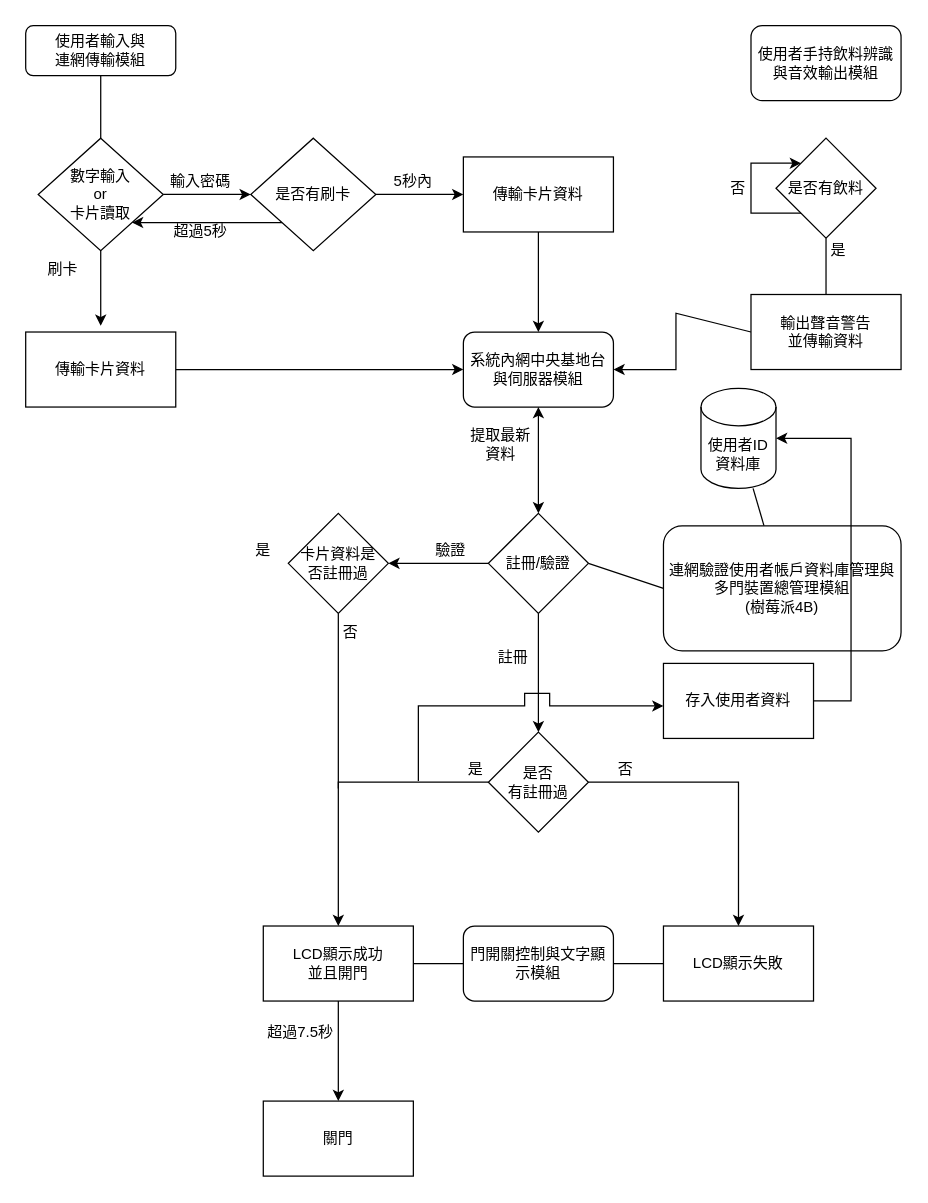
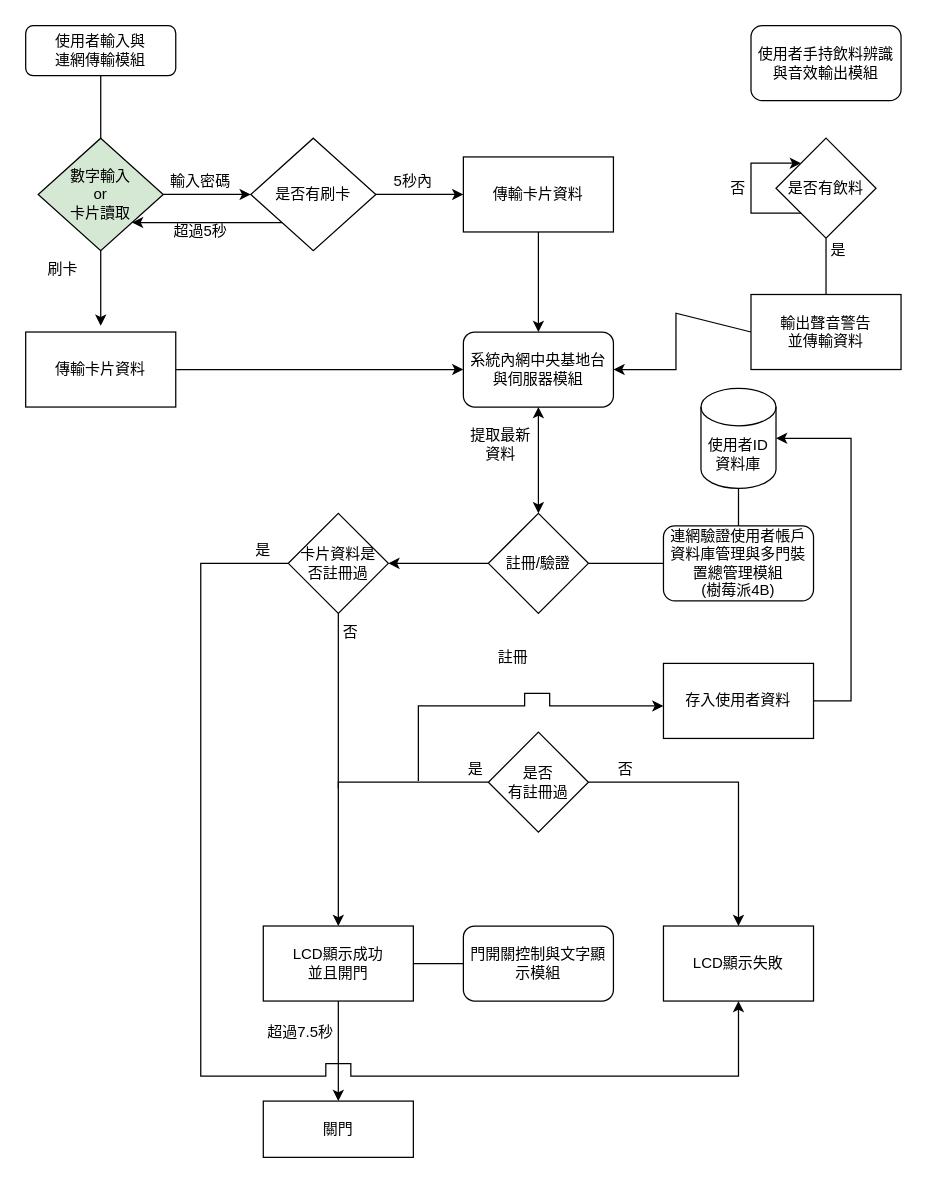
node "數字輸入 or 卡片讀取": fillcolor #ffffff -> #d5e8d4
node "驗證": removed
node "連網驗證使用者帳戶資料庫管理與多門裝置總管理模組 (樹莓派4B)": size 238x125 -> 150x75
edge "註冊/驗證" -> "是否 有註冊過": removed
edge "門開關控制與文字顯示模組" -- "LCD顯示失敗": removed
edge "卡片資料是 否註冊過" -> "LCD顯示失敗": added
node "關門": size 150x75 -> 150x56
